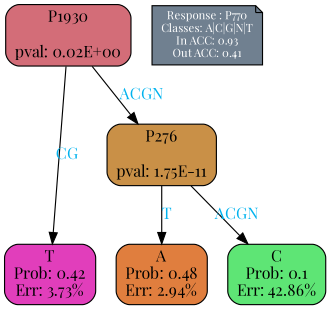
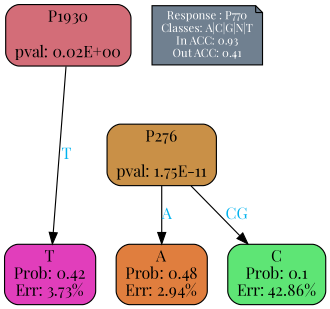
edge "P1930 pval: 0.02E+00" -> "P276 pval: 1.75E-11": removed, label "ACGN"
edge "P1930 pval: 0.02E+00" -> "T Prob: 0.42 Err: 3.73%": label "CG" -> "T"
edge "P276 pval: 1.75E-11" -> "A Prob: 0.48 Err: 2.94%": label "T" -> "A"
edge "P276 pval: 1.75E-11" -> "C Prob: 0.1 Err: 42.86%": label "ACGN" -> "CG"
